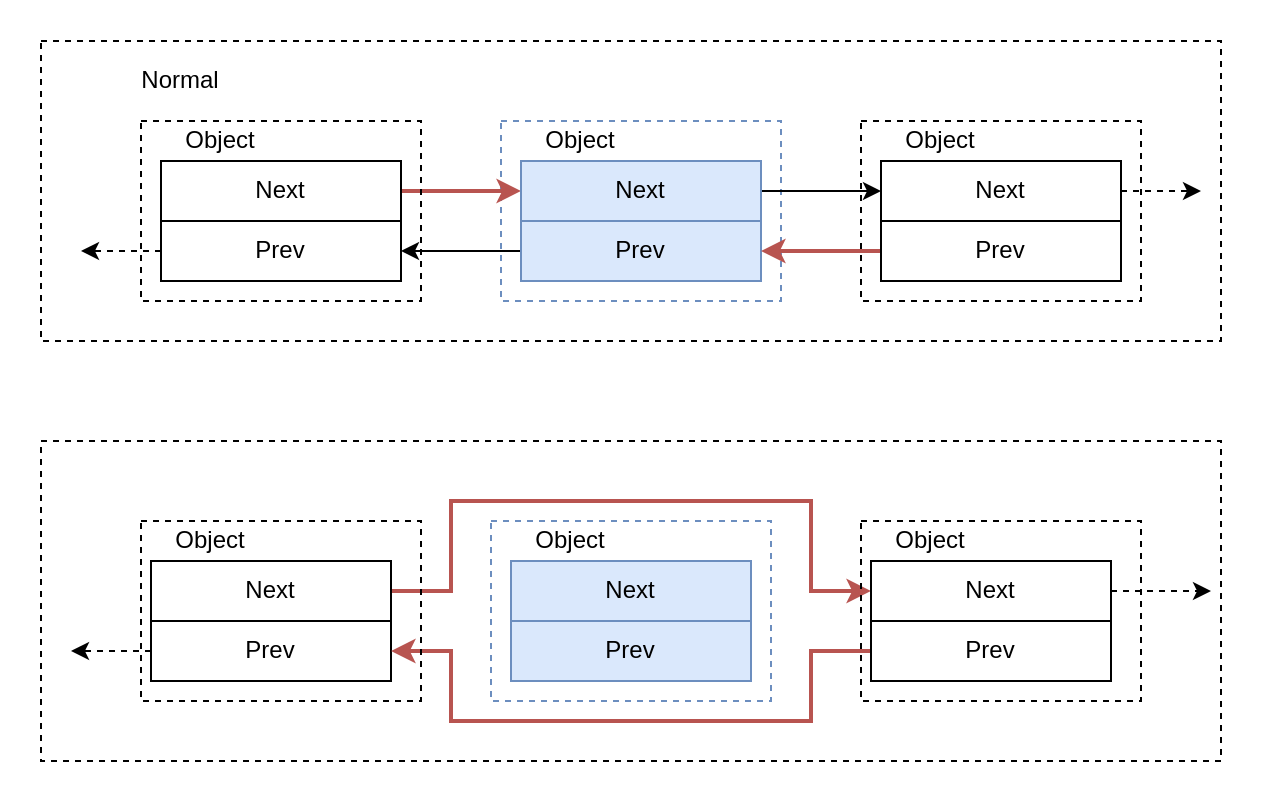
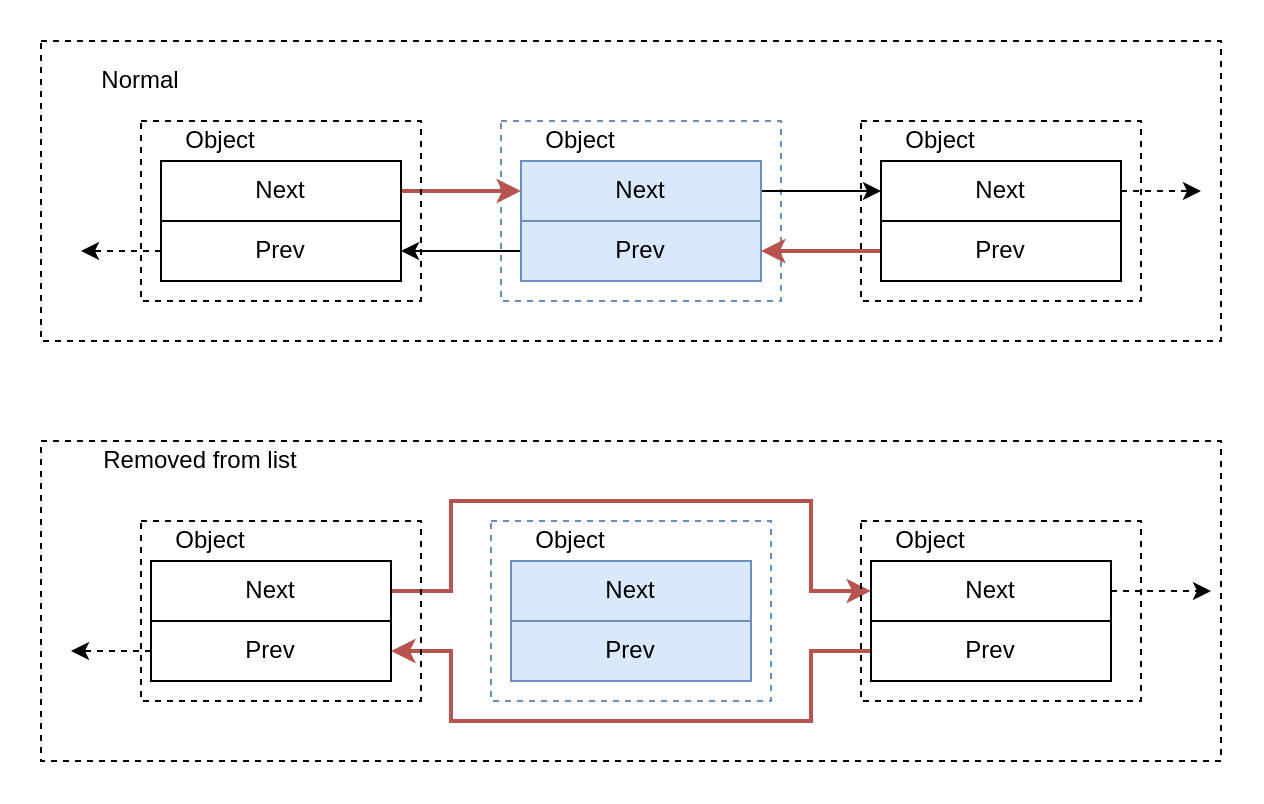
node "Normal": moved (181, 81) -> (141, 81)
node "Removed from list": added
